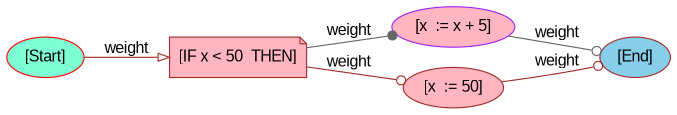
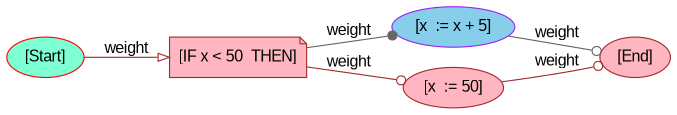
node "[x  := x + 5]": fillcolor lightpink -> skyblue
node "[End]": fillcolor skyblue -> lightpink
